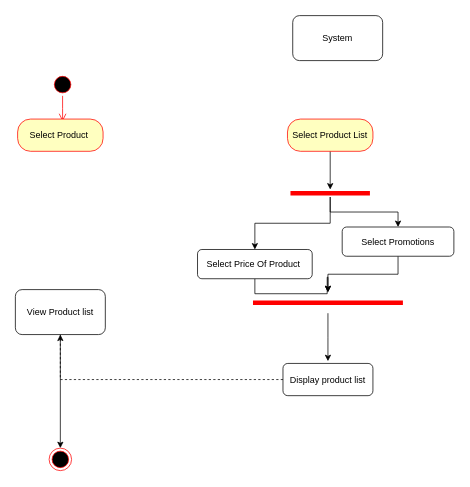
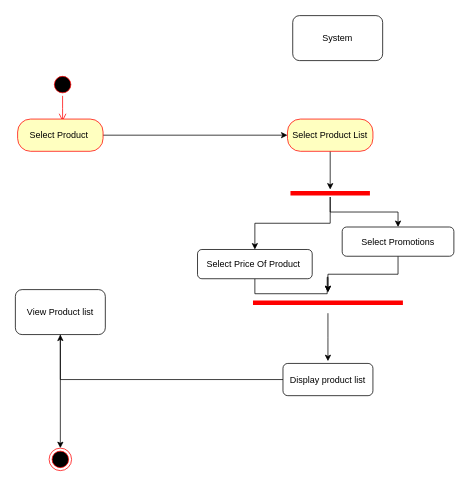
edge "Select Product" -> "Select Product List": added
edge "Display product list" -> "View Product list": style dashed -> solid
